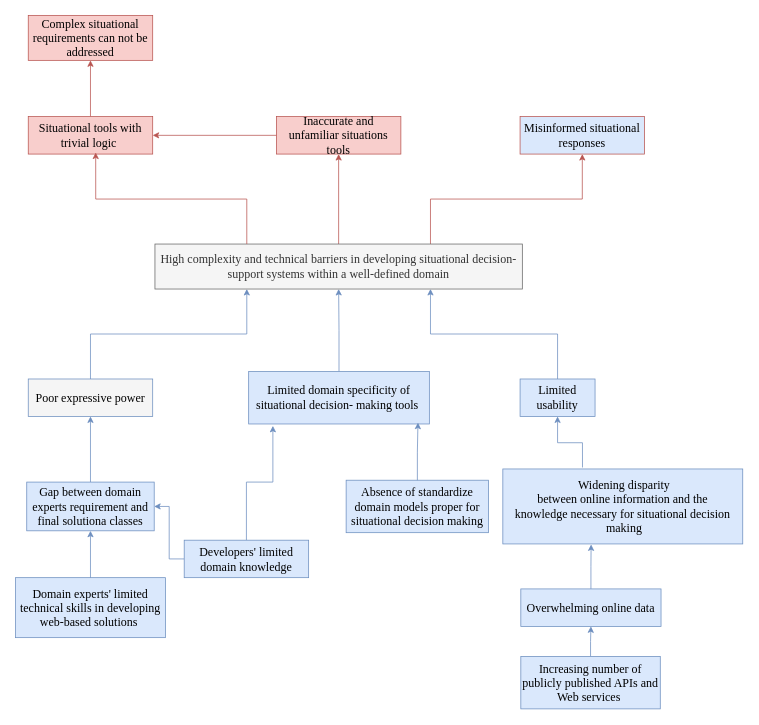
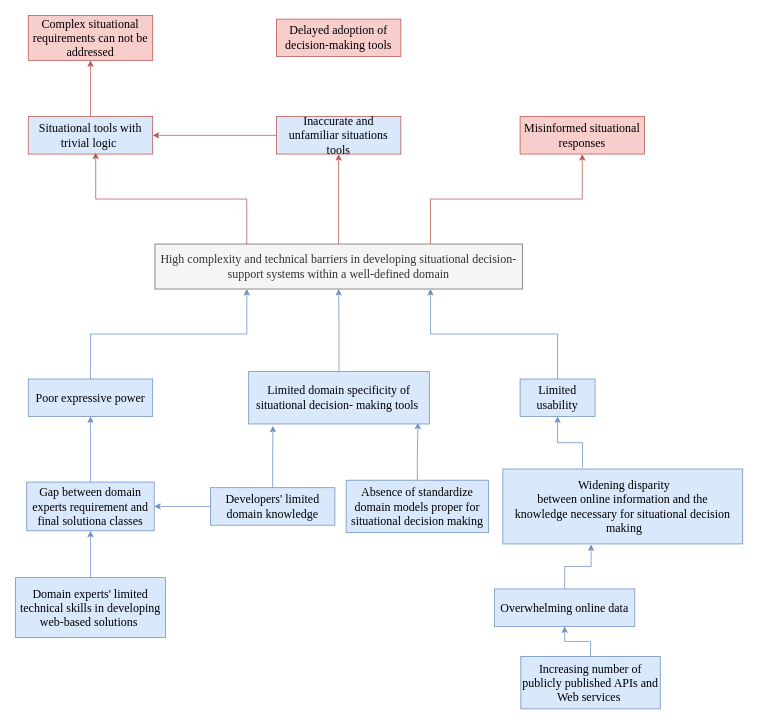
node "Delayed adoption of decision-making tools": added
node "Situational tools with trivial logic": fillcolor #f8cecc -> #dae8fc
node "Inaccurate and unfamiliar situations tools": fillcolor #f8cecc -> #dae8fc
node "Misinformed situational responses": fillcolor #dae8fc -> #f8cecc
node "Poor expressive power": fillcolor #f5f5f5 -> #dae8fc
node "Developers' limited domain knowledge": moved (246, 559) -> (273, 507)
node "Overwhelming online data": moved (591, 608) -> (565, 608)
